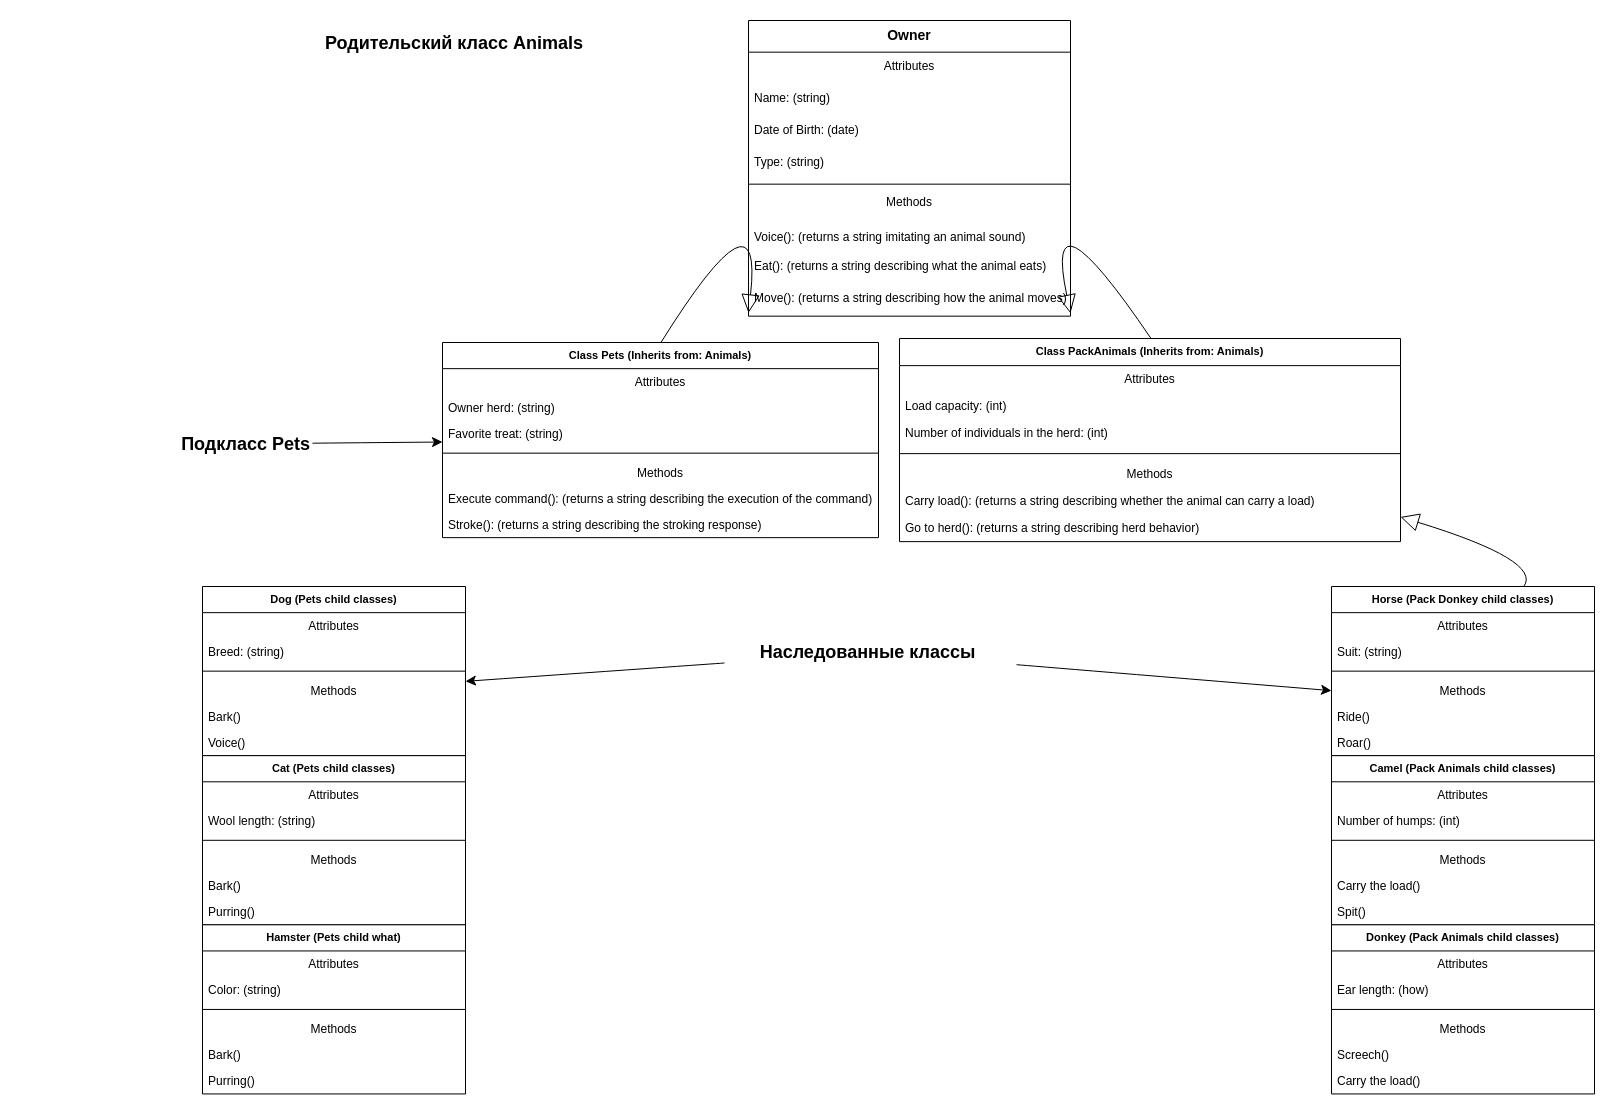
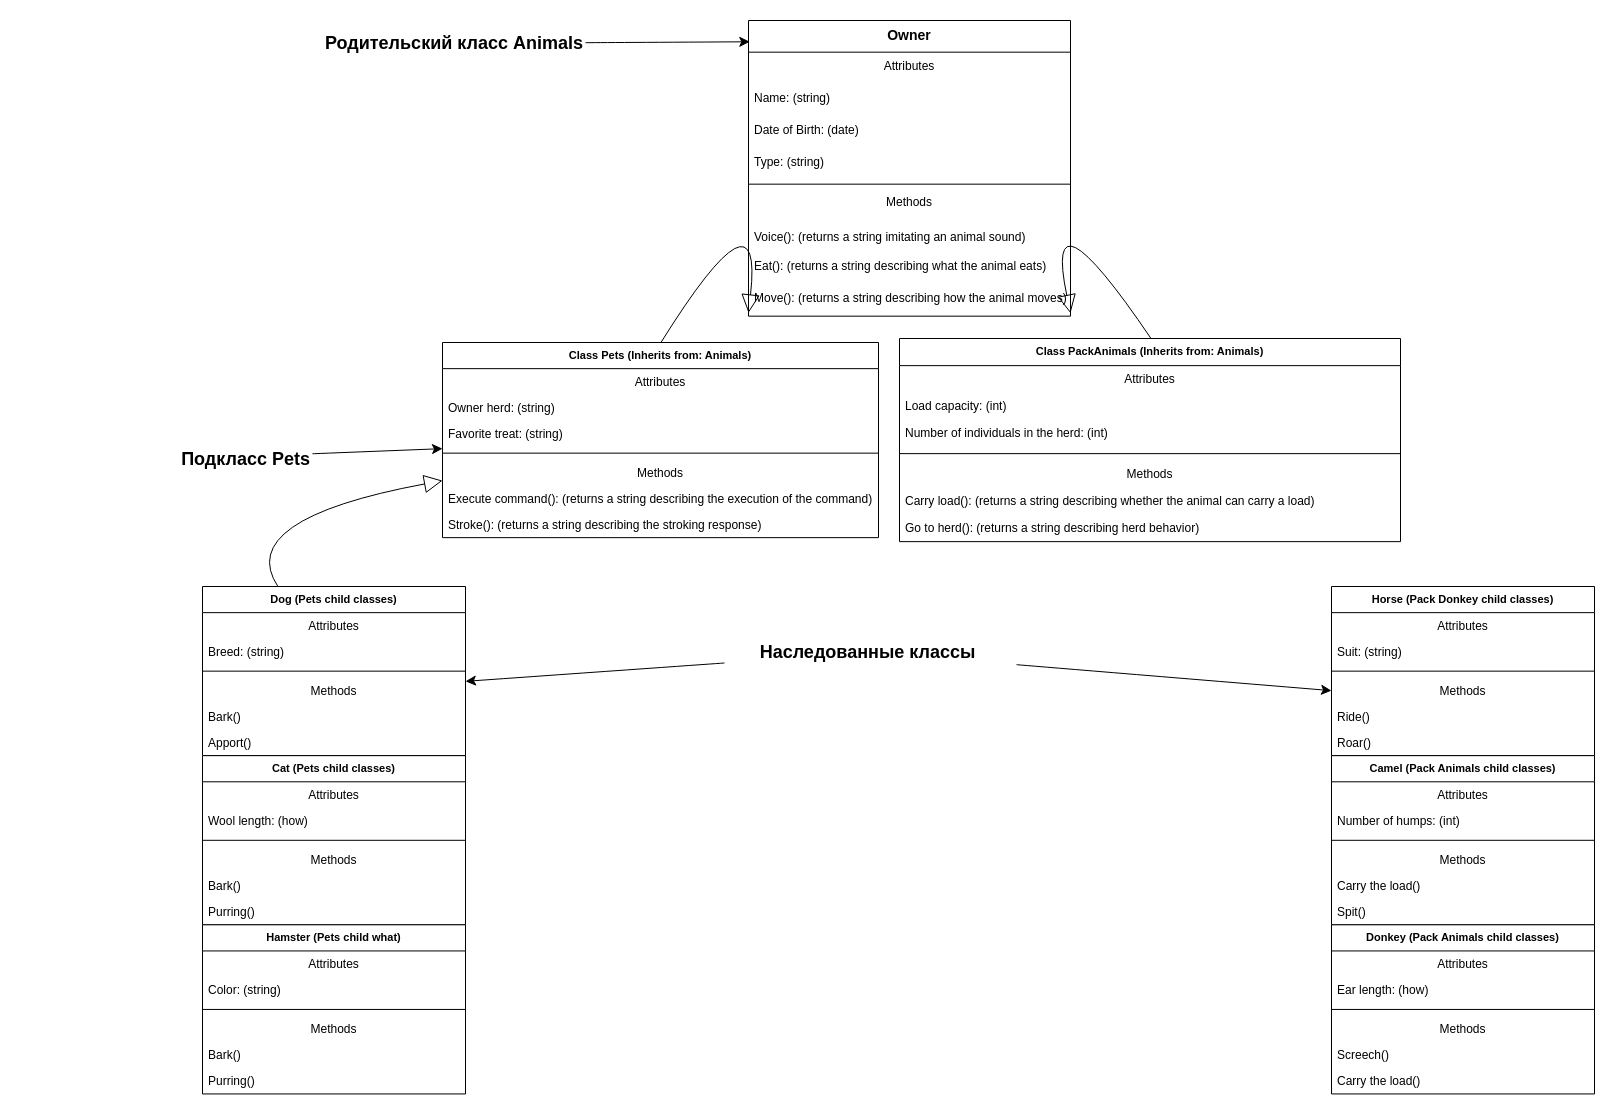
edge "Родительский класс Animals" -> "Owner": added
node "Подкласс Pets": moved (167, 445) -> (167, 460)
edge "Dog (Pets child classes)" -> "Class Pets (Inherits from: Animals)": added
edge "Horse (Pack Donkey child classes)" -> "Class PackAnimals (Inherits from: Animals)": removed
node "Voice()": label "Voice()" -> "Apport()"
node "Wool length: (string)": label "Wool length: (string)" -> "Wool length: (how)"
